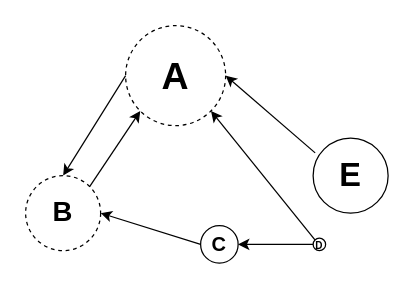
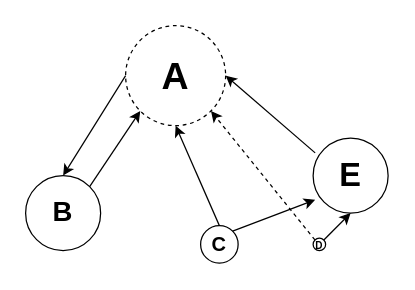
edge "D" -> "A": style solid -> dashed
edge "C" -> "A": added
node "B": style dashed -> solid
edge "C" -> "E": added
edge "C" -> "B": removed
edge "D" -> "E": added
edge "D" -> "C": removed
